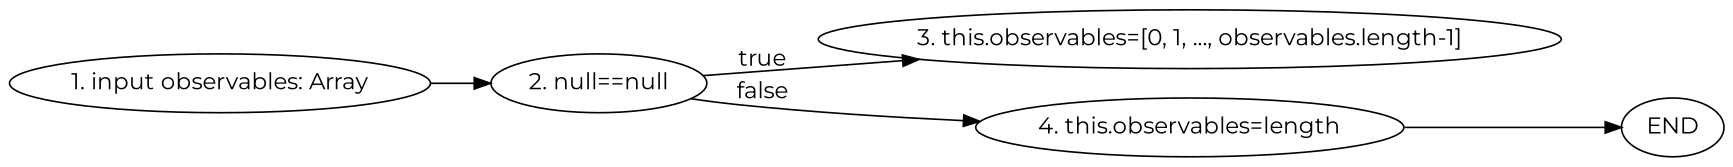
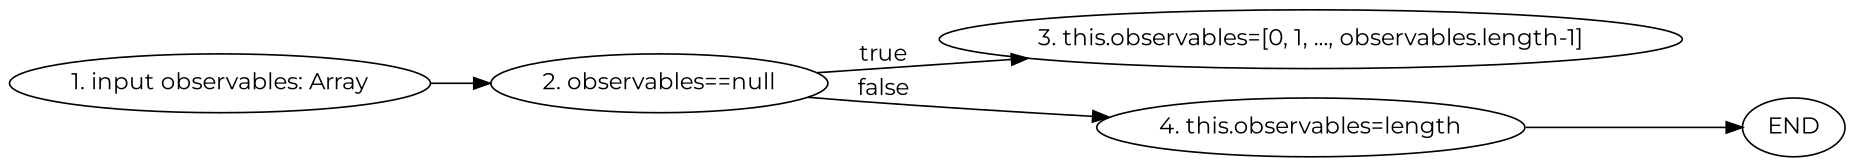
node "2. null==null": label "2. null==null" -> "2. observables==null"
